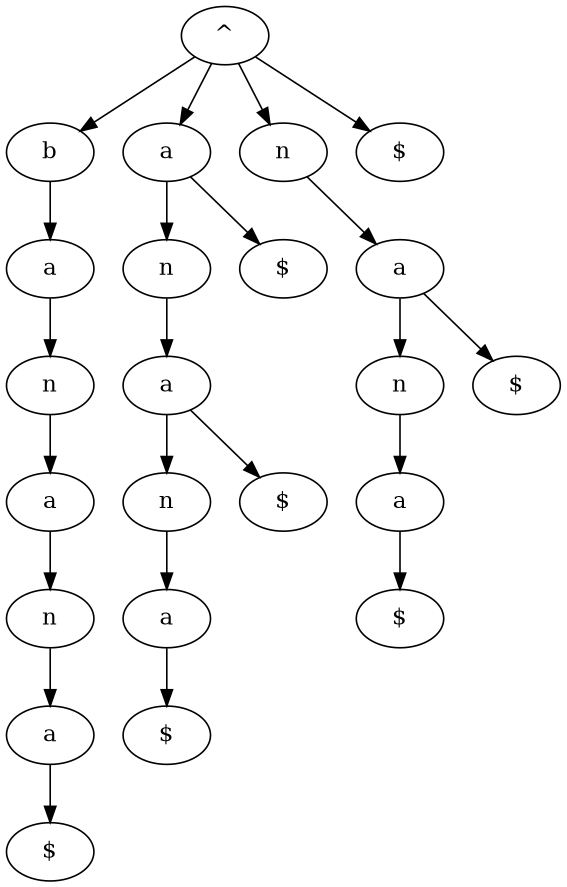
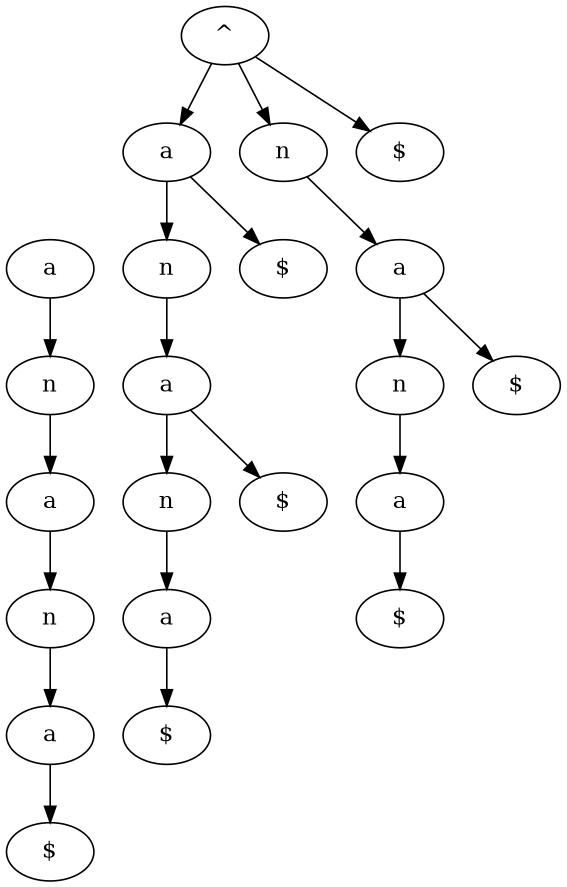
node "b": removed
